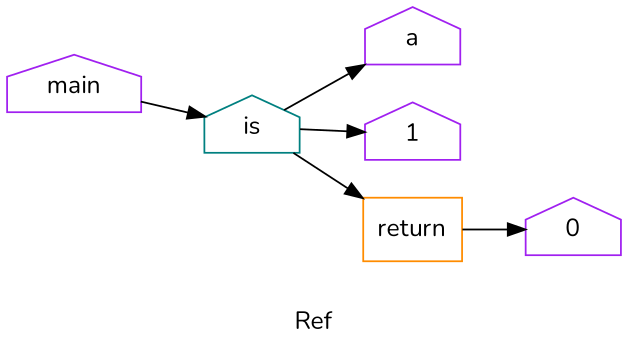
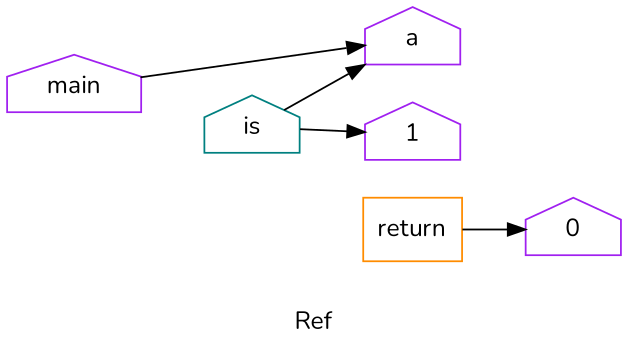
edge "main" -> "is": now "main" -> "a"
edge "is" -> "return": removed
